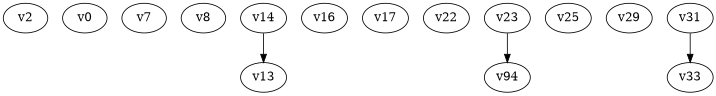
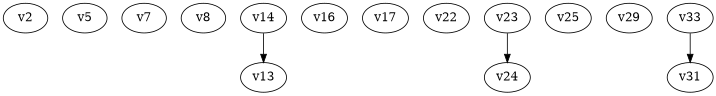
node "v0": label "v0" -> "v5"
edge "v31" -> "v33": reversed
node "v94": label "v94" -> "v24"
